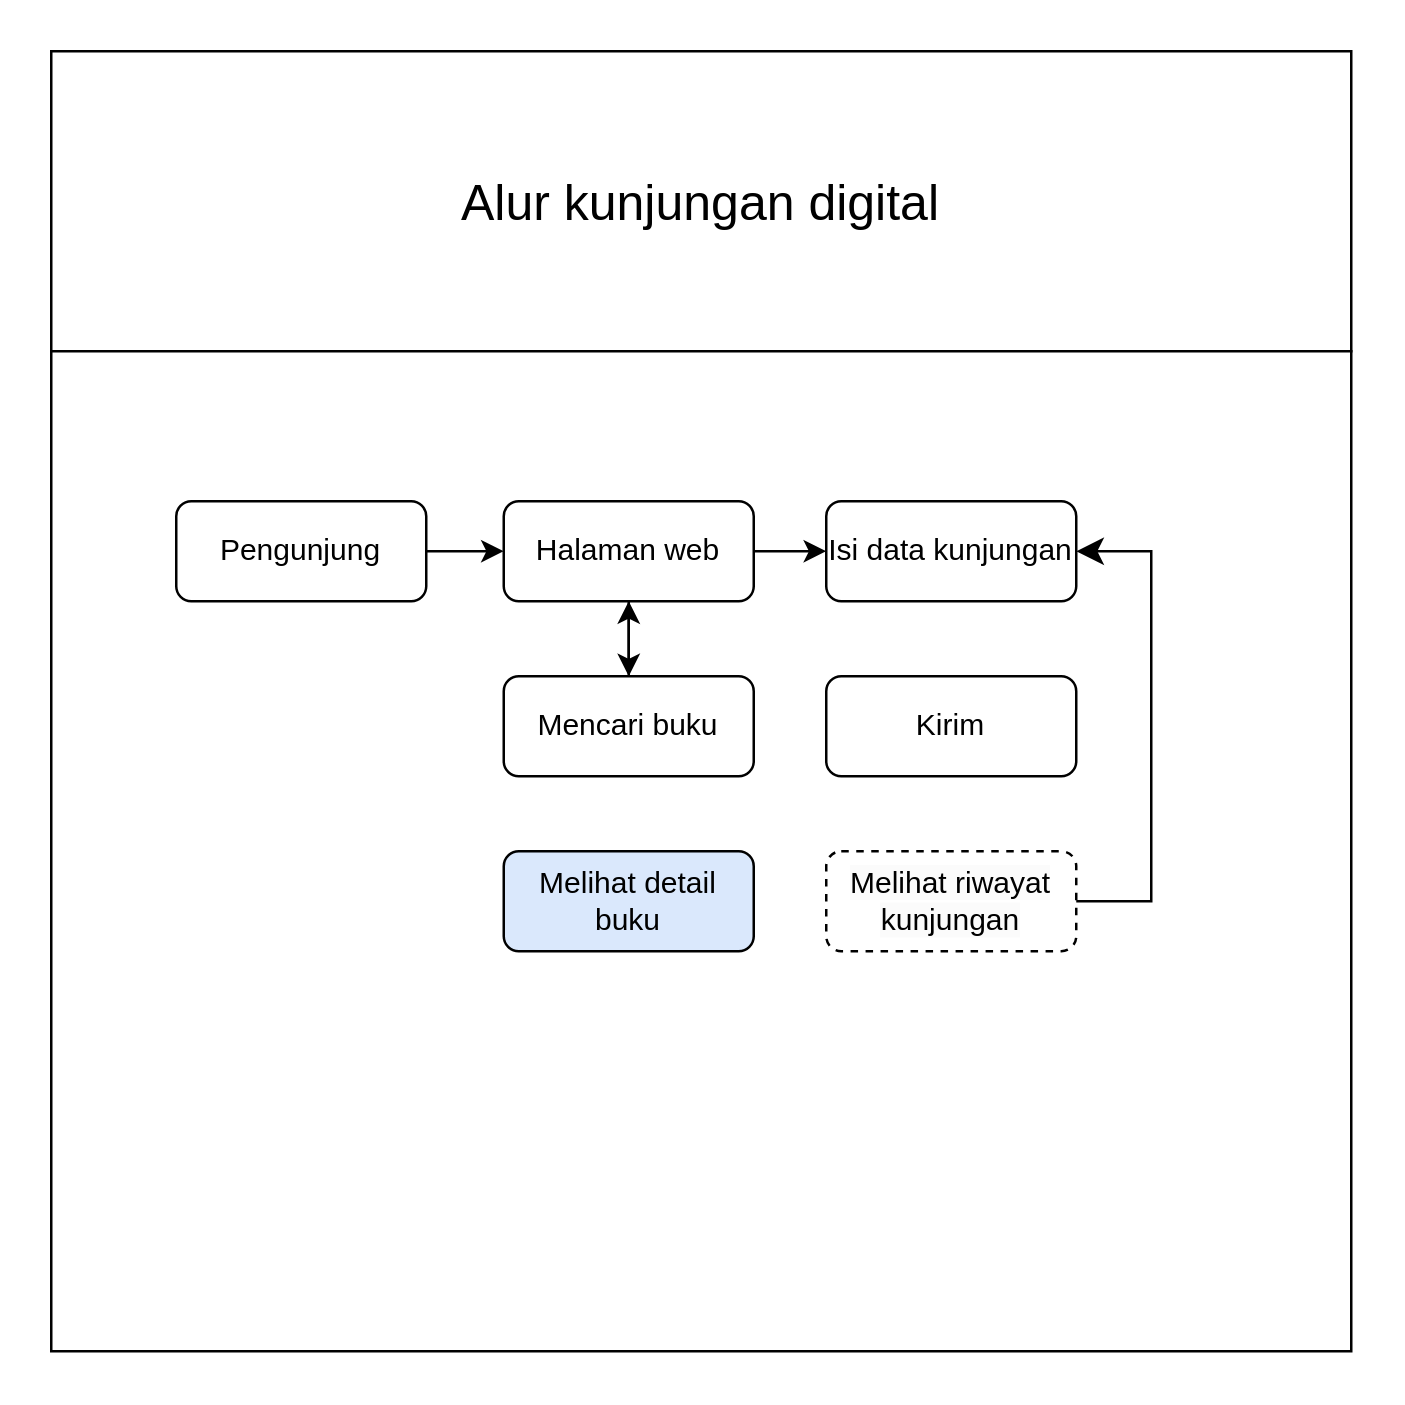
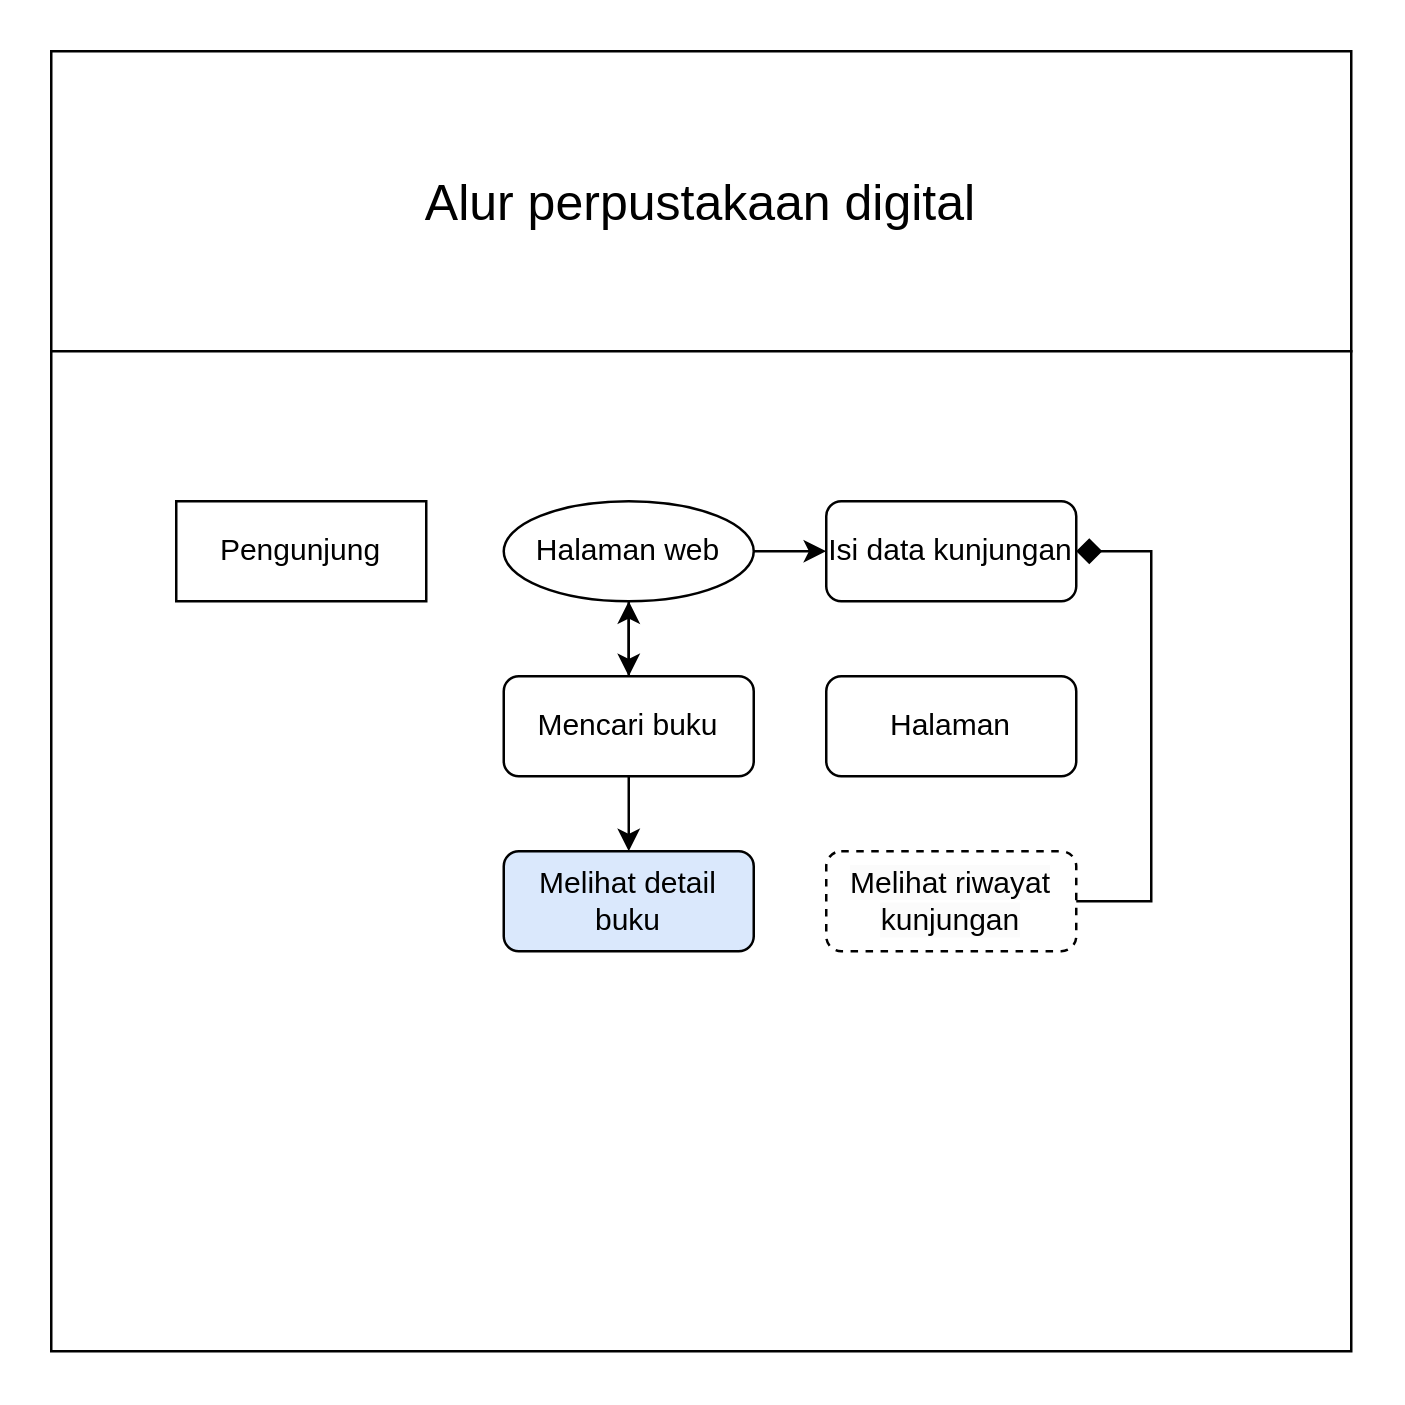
node "Alur kunjungan digital": label "Alur kunjungan digital" -> "Alur perpustakaan digital"
node "Pengunjung": shape rounded rectangle -> rectangle
edge "Pengunjung" -> "Halaman web": removed
node "Halaman web": shape rounded rectangle -> ellipse
edge "Melihat riwayat kunjungan" -> "Isi data kunjungan": arrowhead classic -> diamond
node "Kirim": label "Kirim" -> "Halaman"
edge "Mencari buku" -> "Melihat detail buku": added
